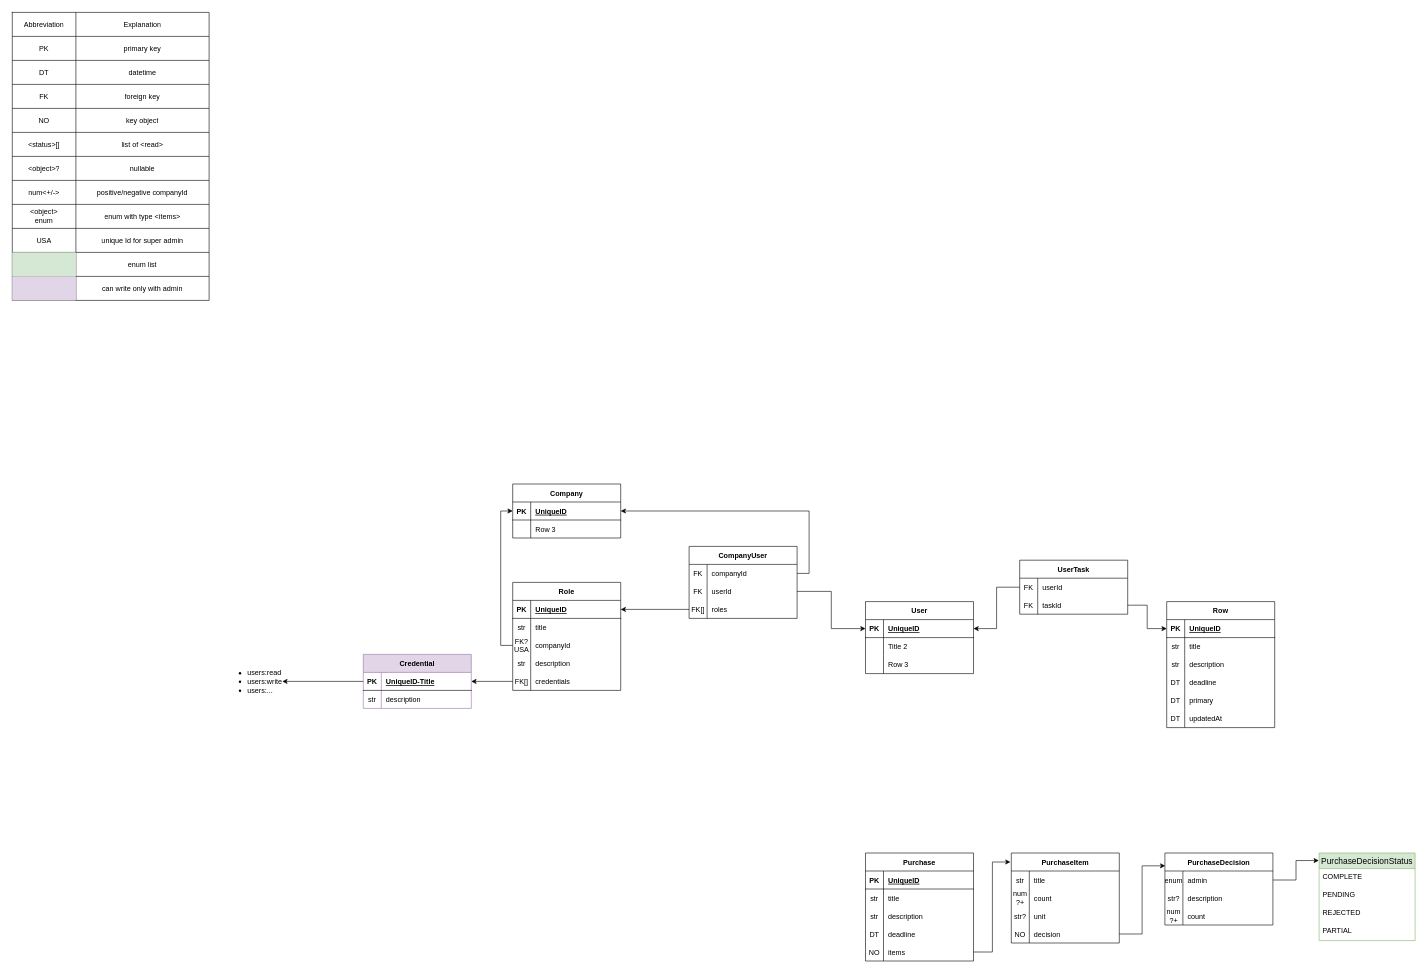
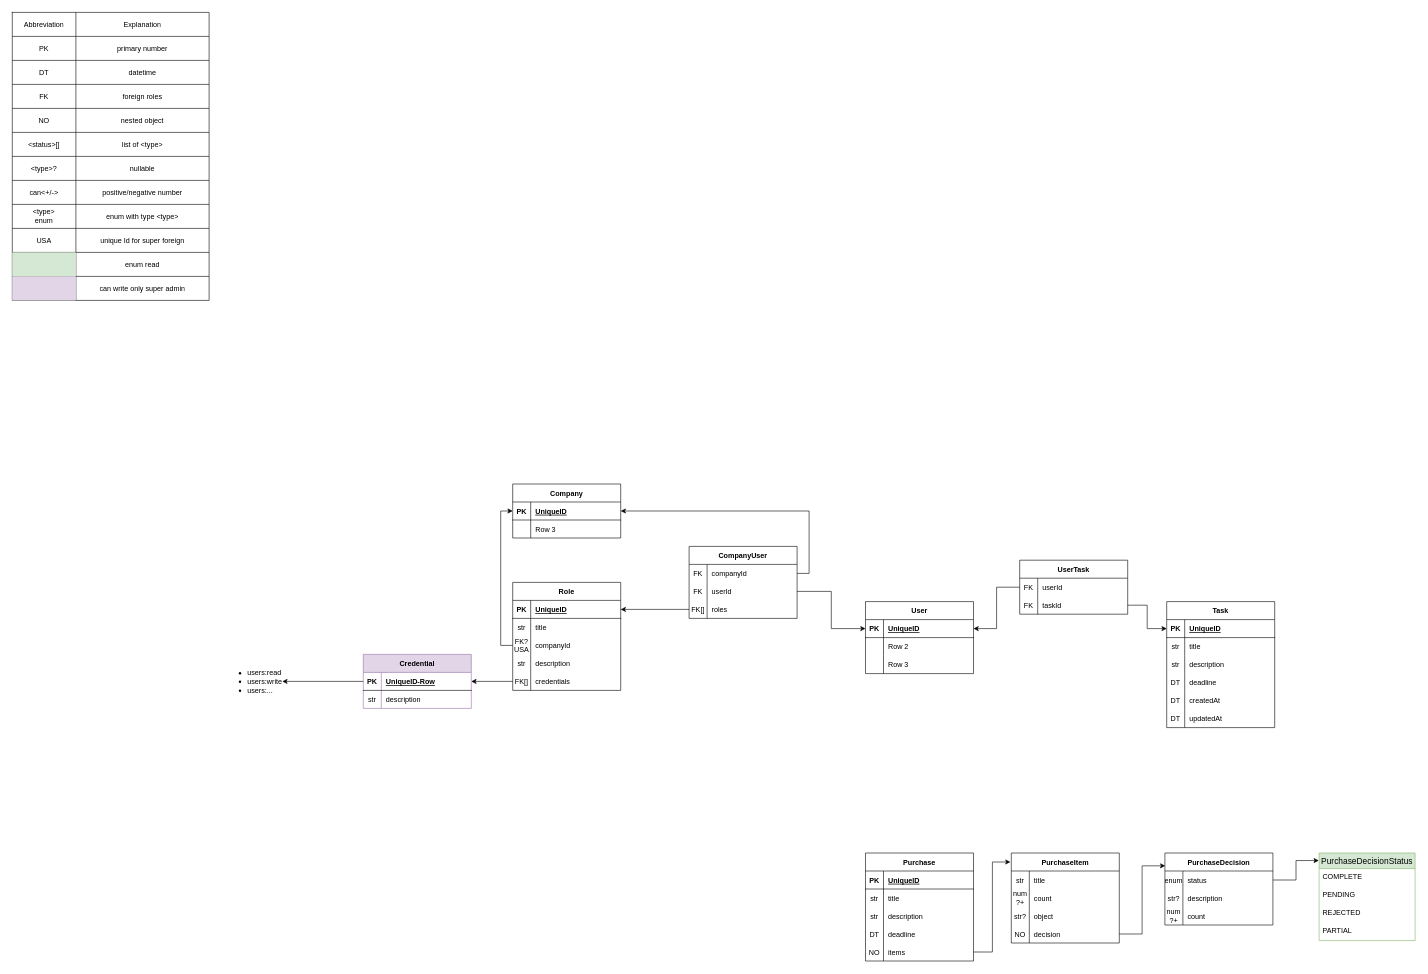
node "primary key": label "primary key" -> "primary number"
node "foreign key": label "foreign key" -> "foreign roles"
node "key object": label "key object" -> "nested object"
node "list of <read>": label "list of <read>" -> "list of <type>"
node "<object>?": label "<object>?" -> "<type>?"
node "num<+/->": label "num<+/->" -> "can<+/->"
node "positive/negative companyId": label "positive/negative companyId" -> "positive/negative number"
node "<object> enum": label "<object> enum" -> "<type> enum"
node "enum with type <items>": label "enum with type <items>" -> "enum with type <type>"
node "unique Id for super admin": label "unique Id for super admin" -> "unique Id for super foreign"
node "enum list": label "enum list" -> "enum read"
node "can write only with admin": label "can write only with admin" -> "can write only super admin"
node "Row": label "Row" -> "Task"
node "Title 2": label "Title 2" -> "Row 2"
node "UniqueID-Title": label "UniqueID-Title" -> "UniqueID-Row"
node "primary": label "primary" -> "createdAt"
node "admin": label "admin" -> "status"
node "unit": label "unit" -> "object"
